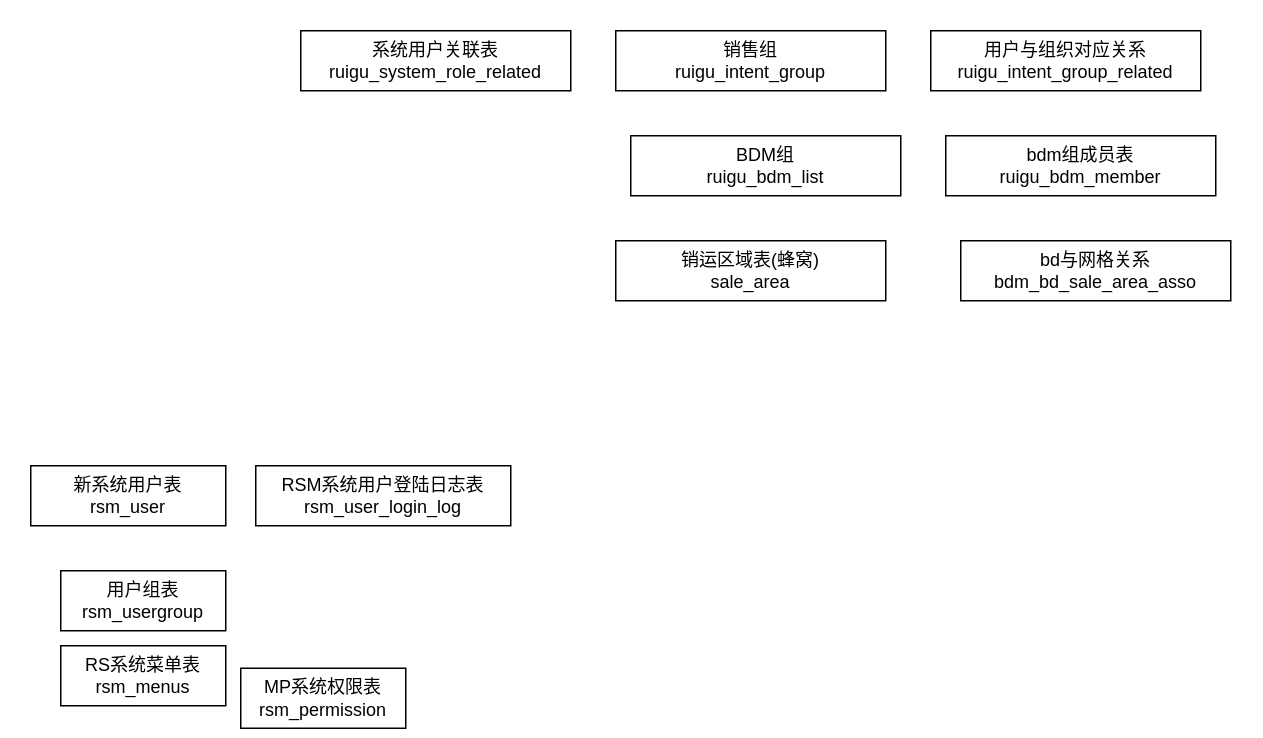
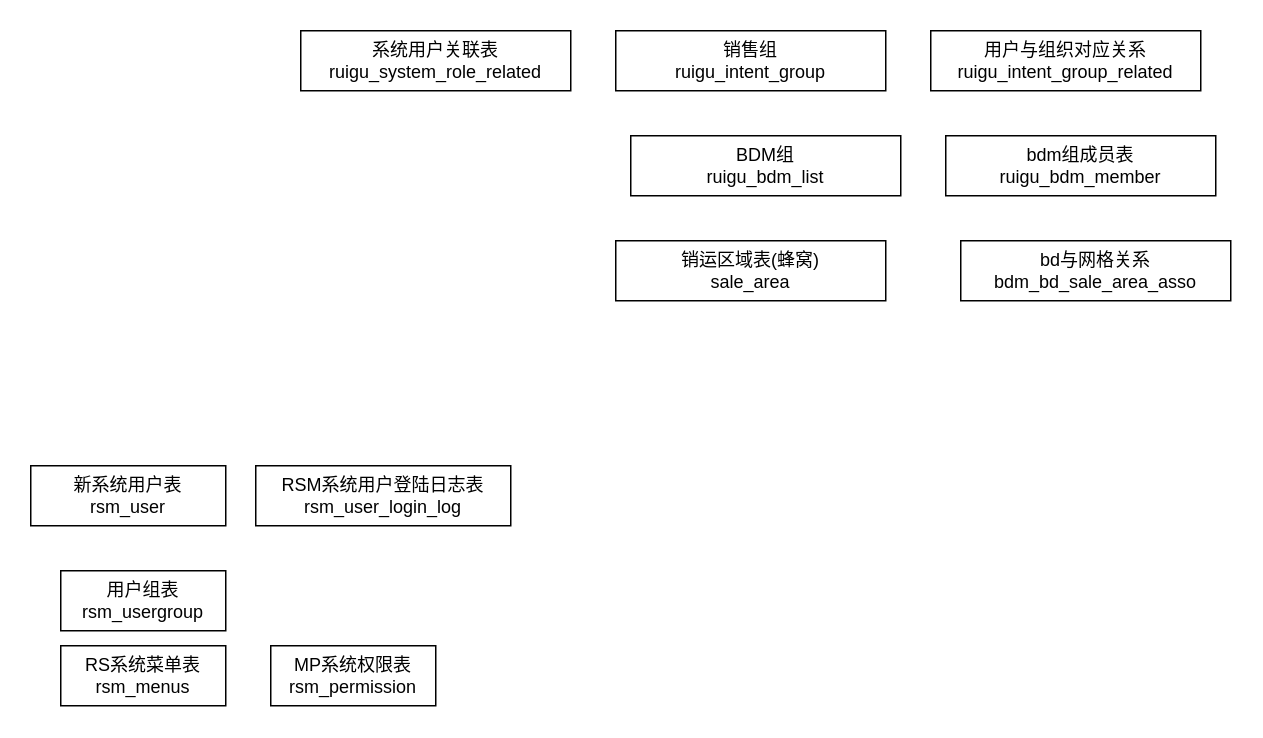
node "MP系统权限表rsm_permission": moved (323, 698) -> (353, 676)
